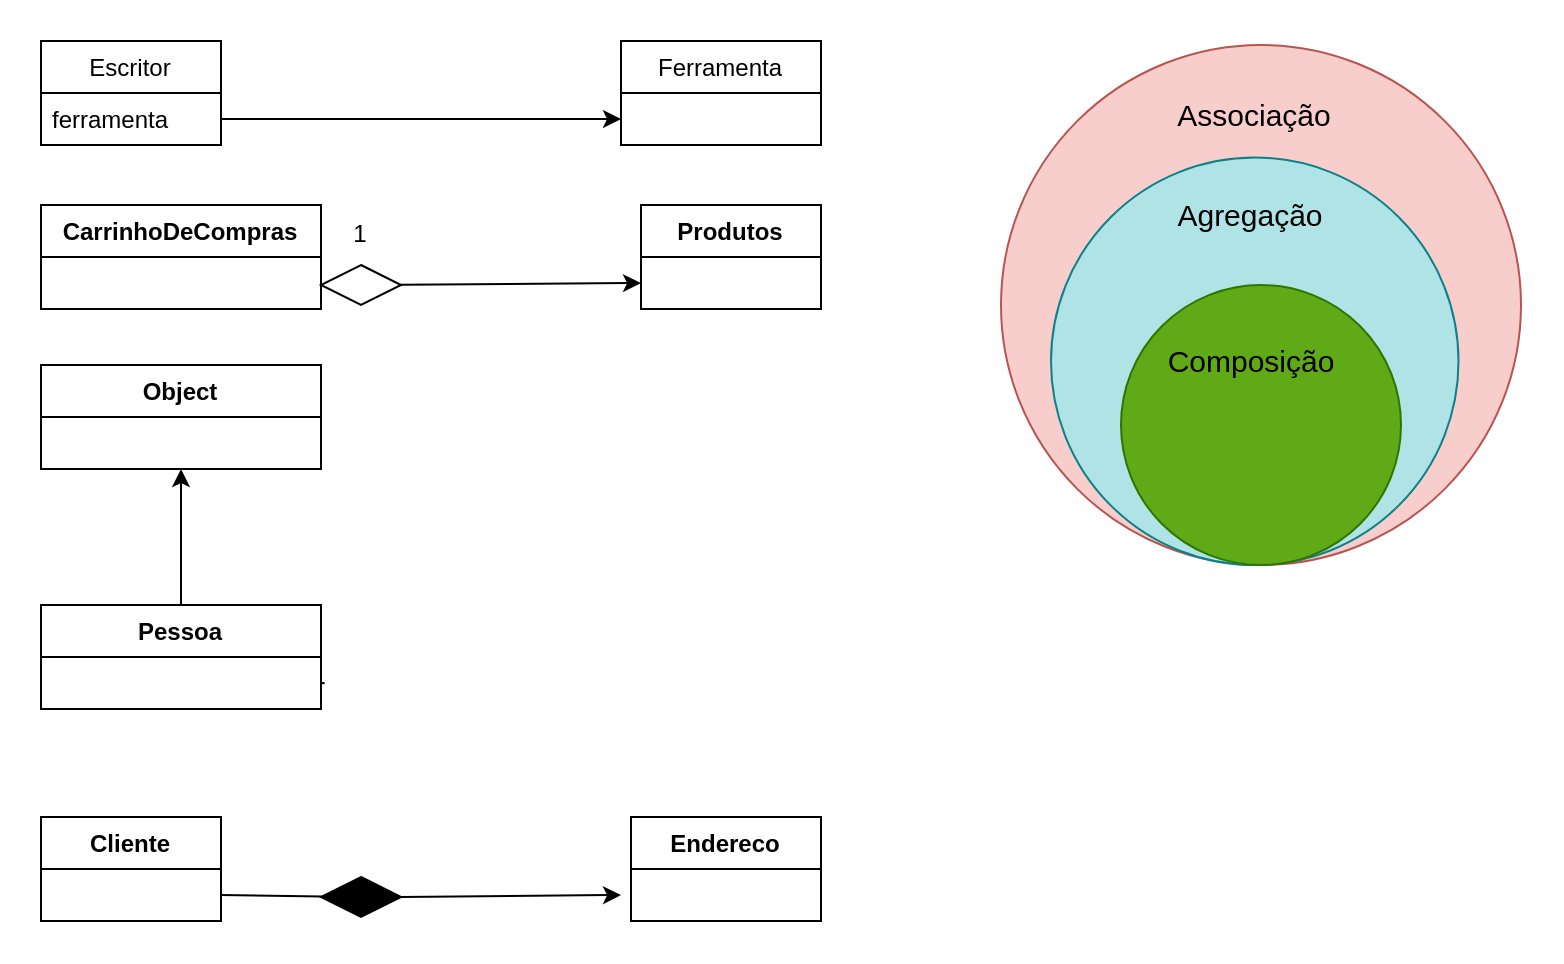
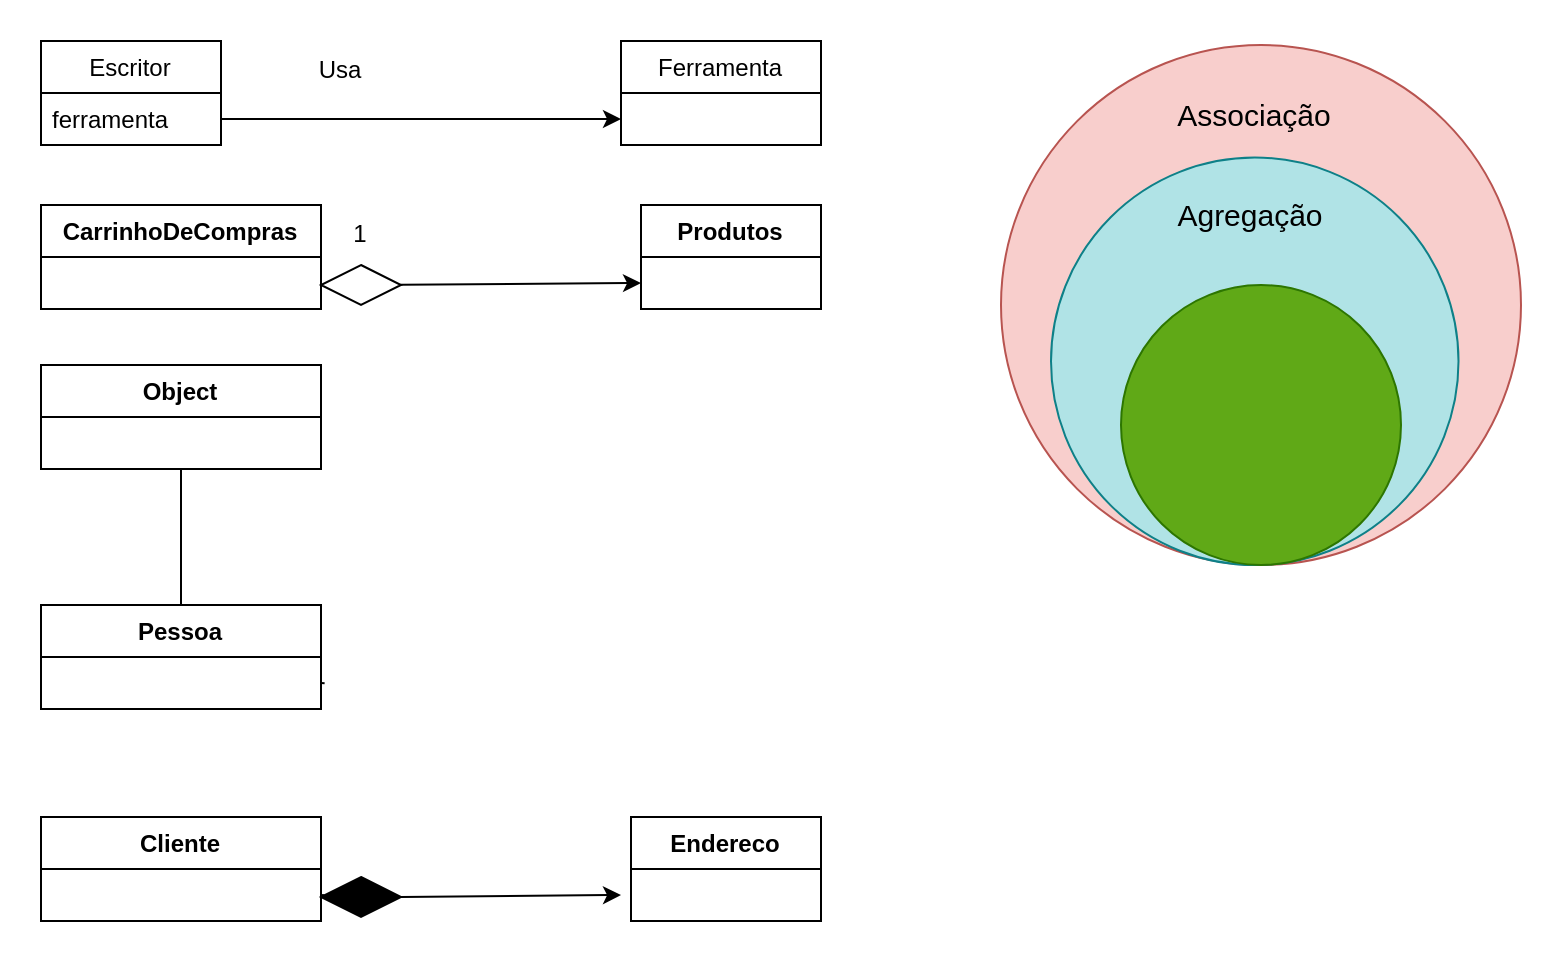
node "Usa": added
node "Composição": removed
edge "Pessoa" -> "Object": arrowhead classic -> none
node "Cliente": size 180x104 -> 280x104
